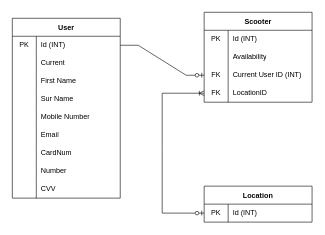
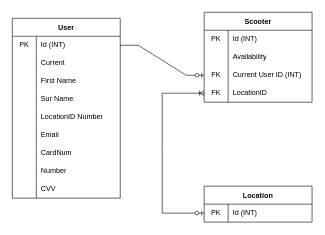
node "Mobile Number": label "Mobile Number" -> "LocationID Number"
